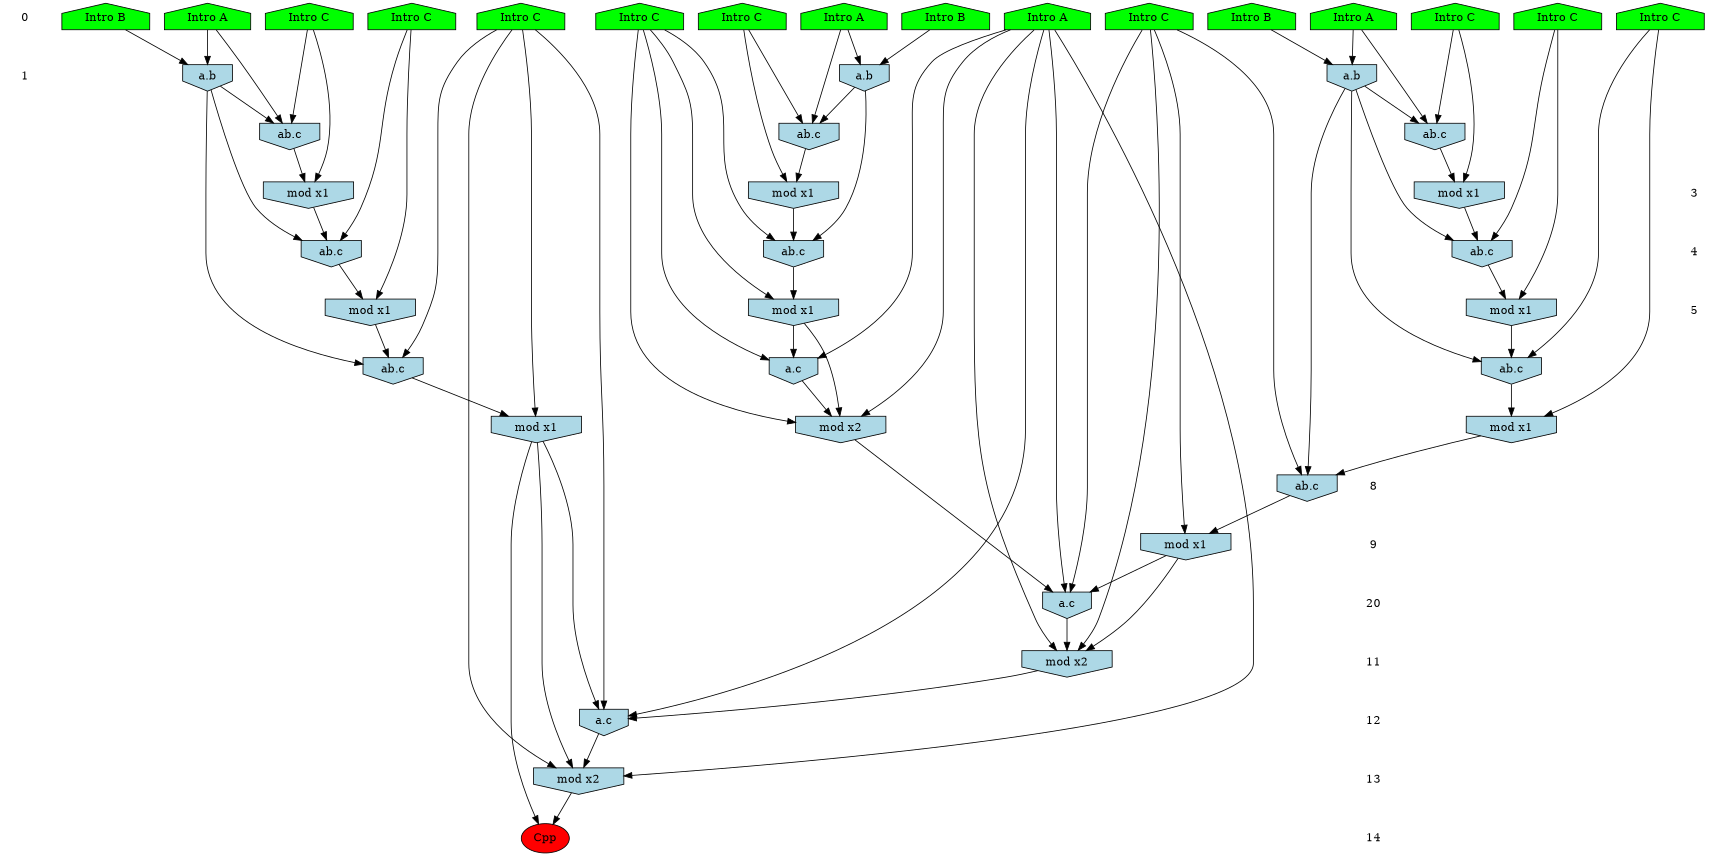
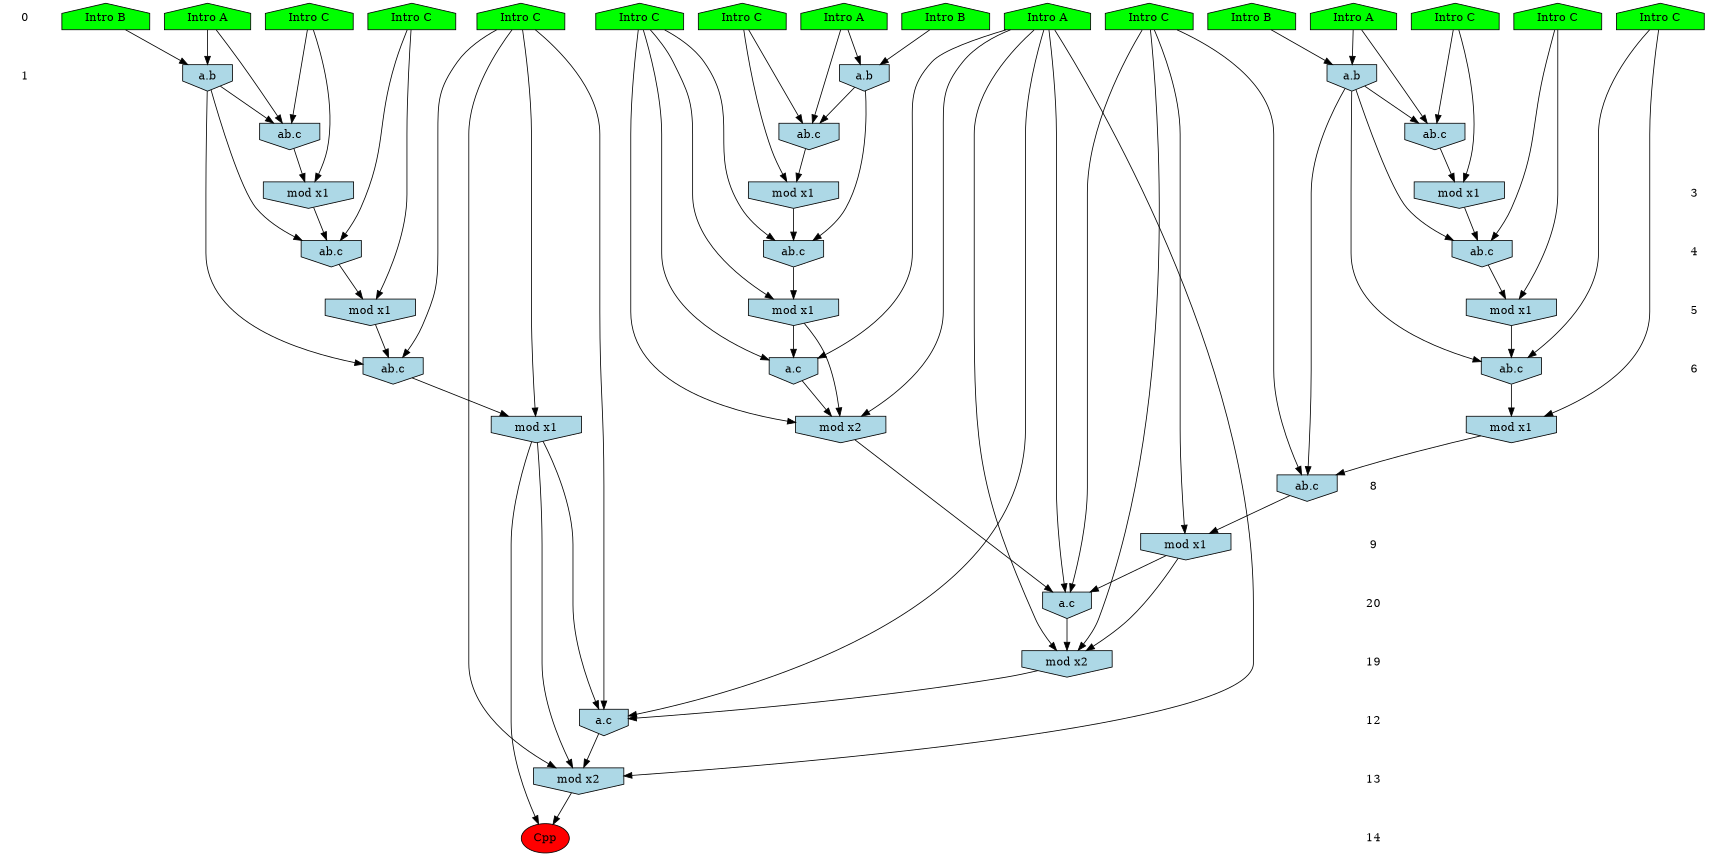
node "6": added
node "11": label "11" -> "19"
